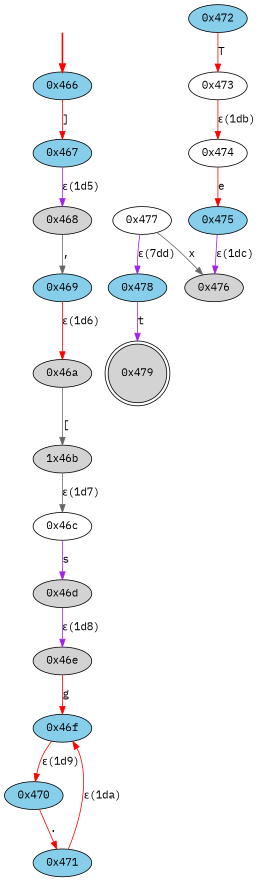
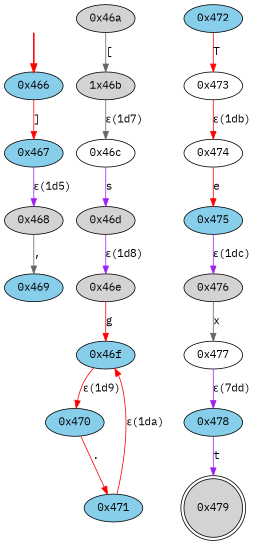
edge "0x477" -> "0x476": reversed
edge "0x469" -> "0x46a": removed, label "ε(1d6)"
